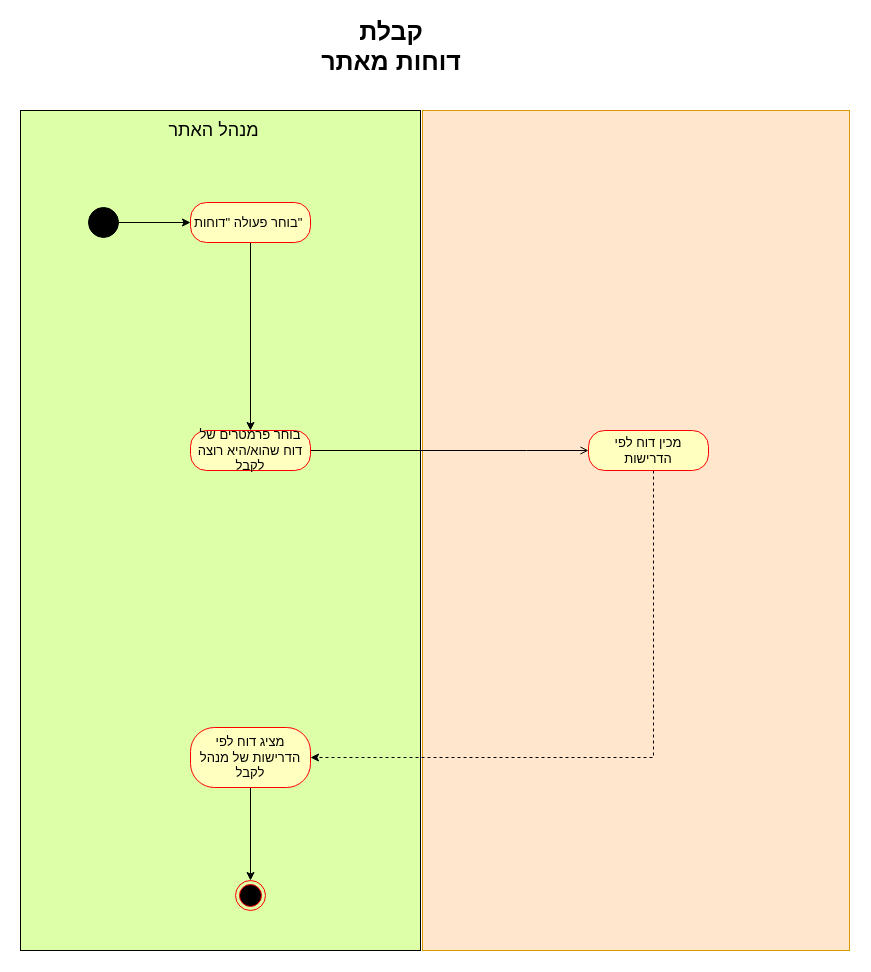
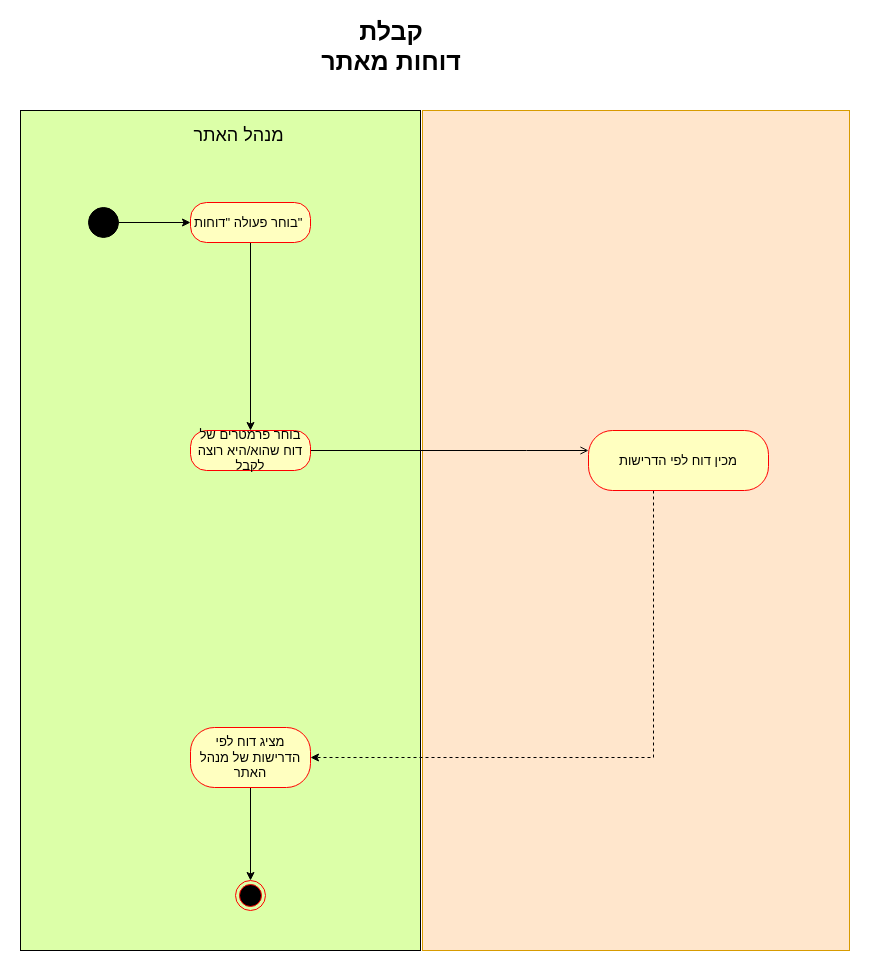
node "מנהל האתר": moved (214, 131) -> (239, 136)
node "מכין דוח לפי הדרישות": size 120x40 -> 180x60
node "מציג דוח לפי הדרישות של מנהל לקבל": label "מציג דוח לפי הדרישות של מנהל לקבל" -> "מציג דוח לפי הדרישות של מנהל האתר"
